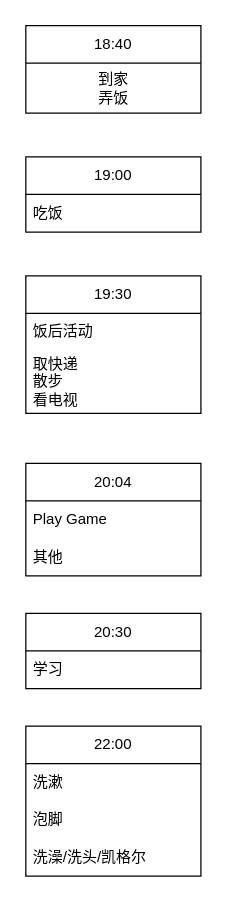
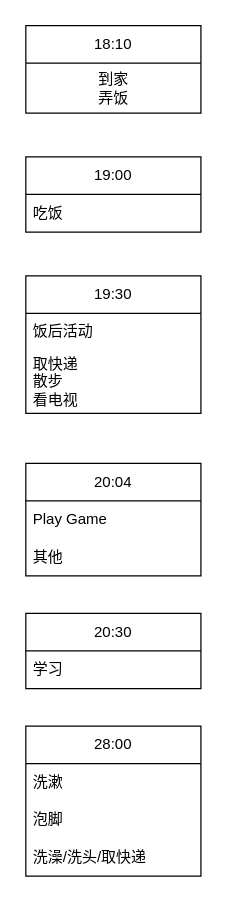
node "18:40": label "18:40" -> "18:10"
node "22:00": label "22:00" -> "28:00"
node "洗澡/洗头/凯格尔": label "洗澡/洗头/凯格尔" -> "洗澡/洗头/取快递"
